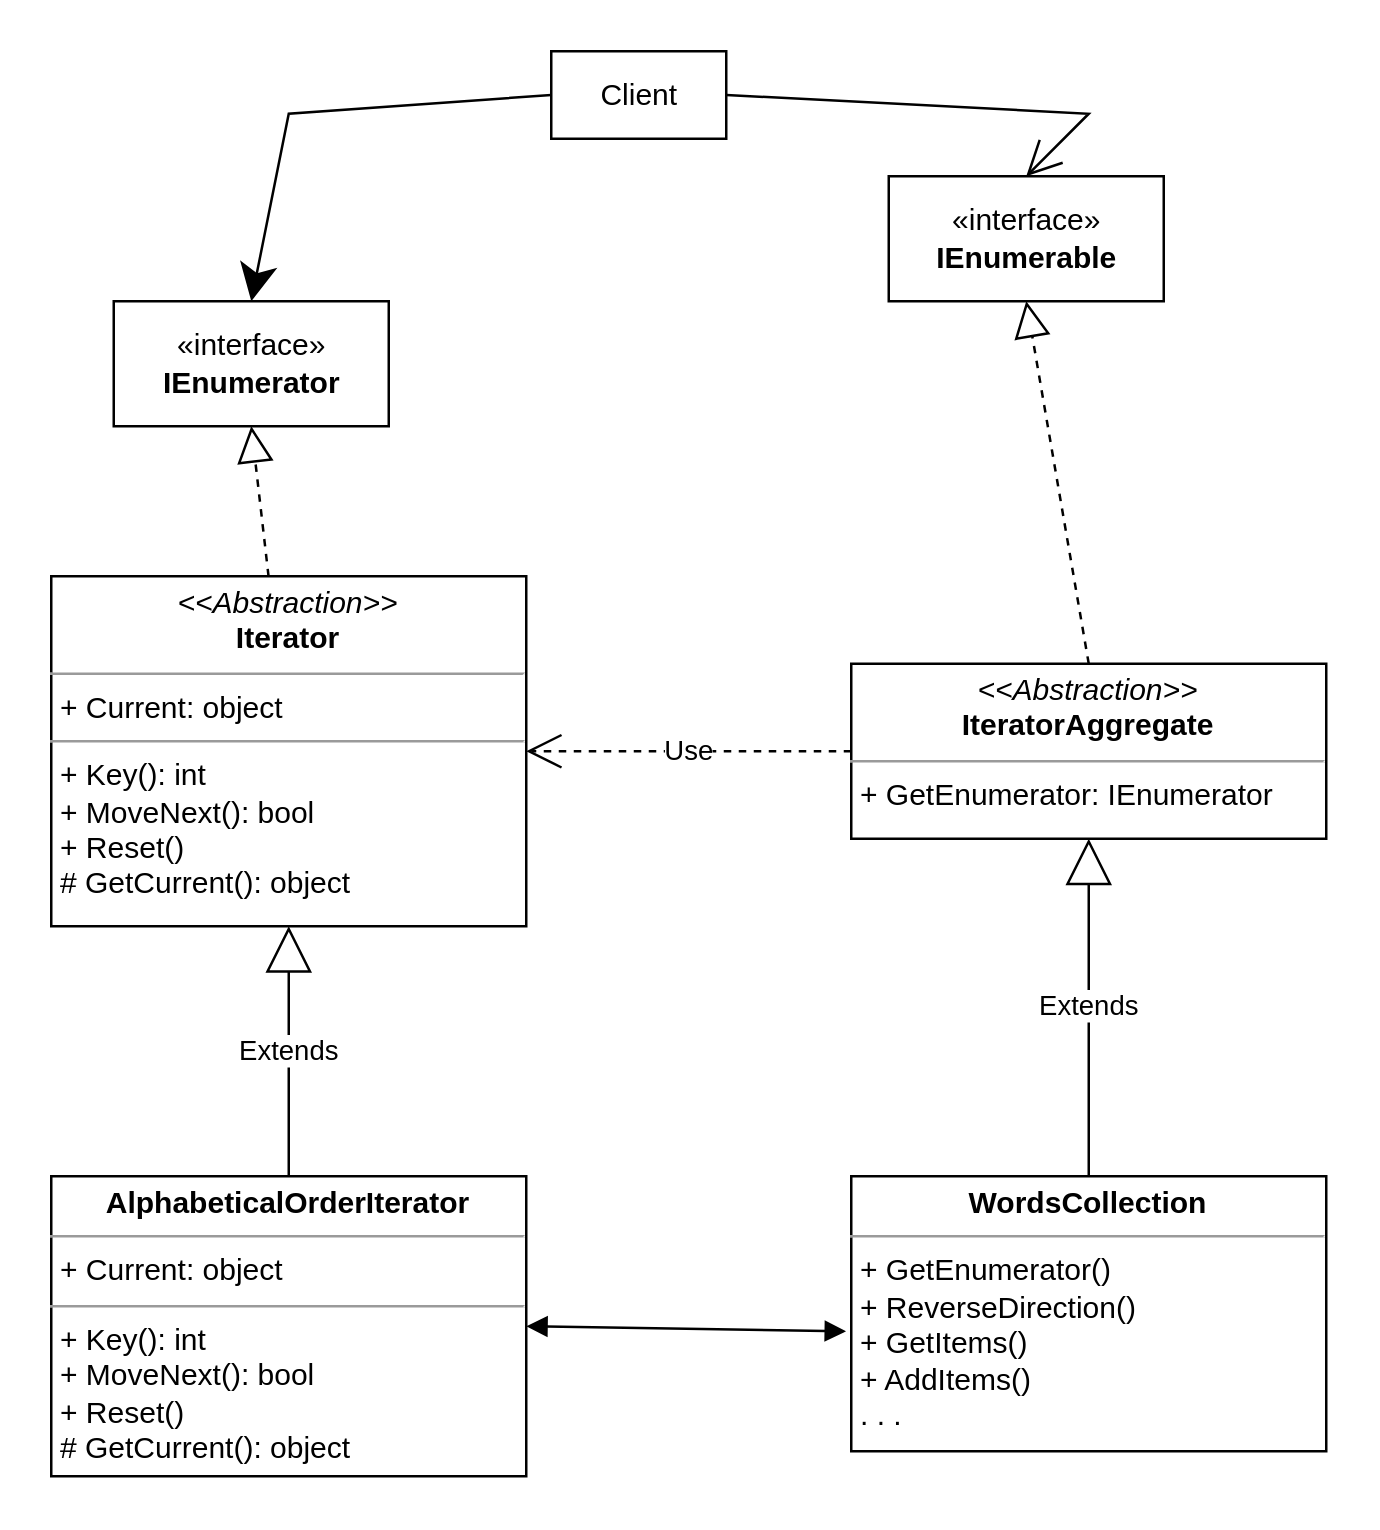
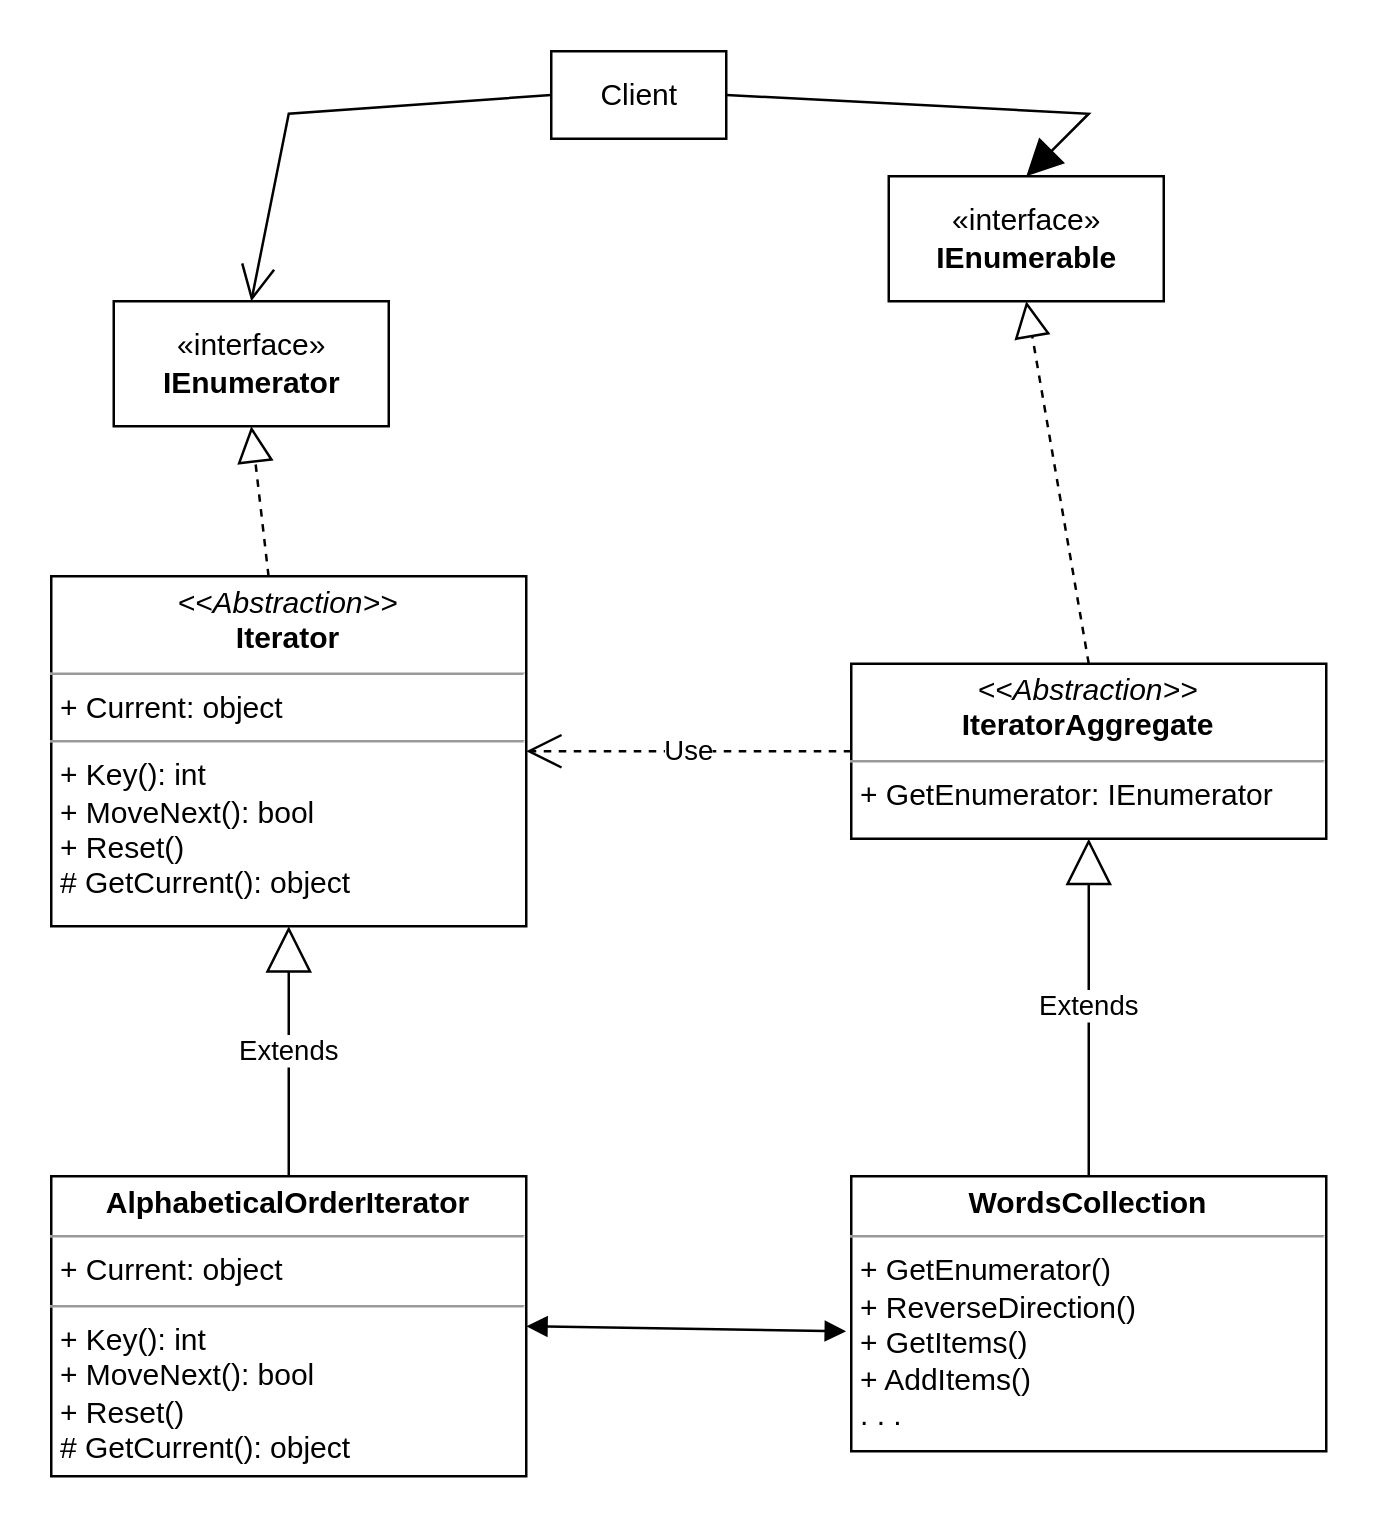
edge "Client" -> "«interface» IEnumerable": arrowhead open -> block
edge "Client" -> "«interface» IEnumerator": arrowhead classic -> open
